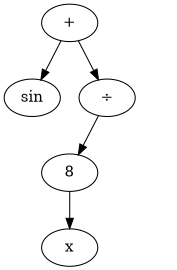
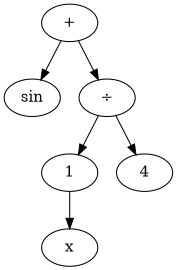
node "8": label "8" -> "1"
node "4": added
